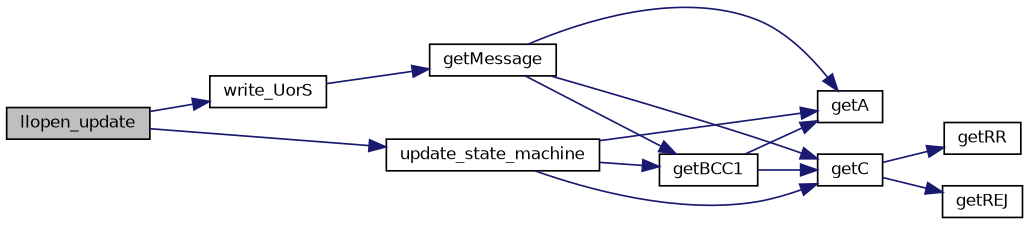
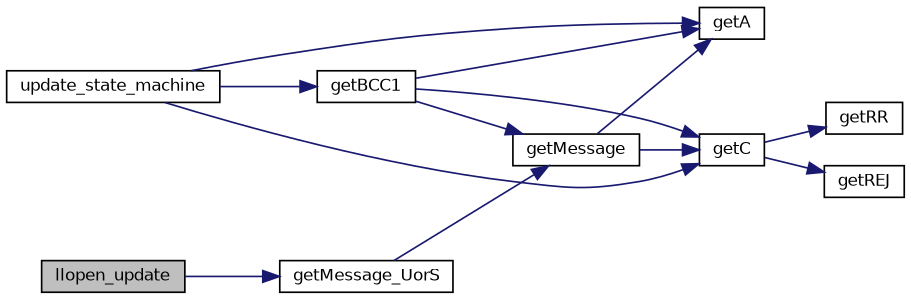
node "write_UorS": label "write_UorS" -> "getMessage_UorS"
edge "getMessage" -> "getBCC1": reversed
edge "llopen_update" -> "update_state_machine": removed
